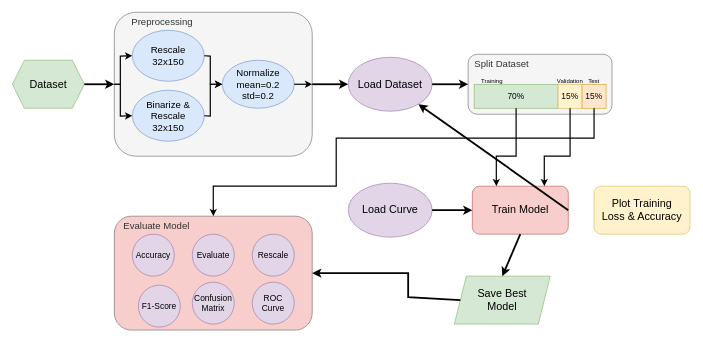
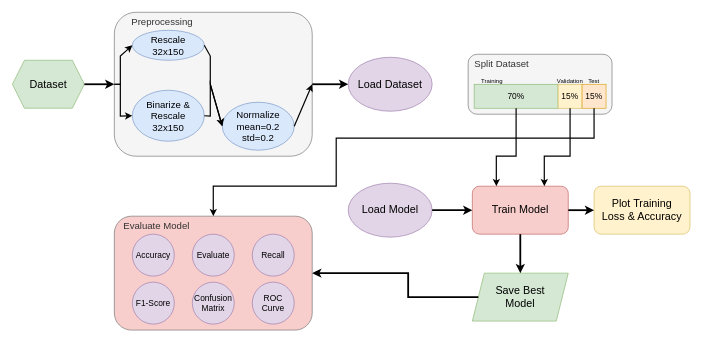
node "Rescale 32x150": size 72x51 -> 72x30
node "Normalize mean=0.2 std=0.2": moved (258, 84) -> (258, 126)
edge "Load Dataset" -> "Split Dataset": removed
edge "Train Model" -> "Load Dataset": now "Train Model" -> "Plot Training Loss & Accuracy"
node "Load Curve": label "Load Curve" -> "Load Model"
node "Rescale": label "Rescale" -> "Recall"
node "Save Best Model": moved (503, 300) -> (521, 297)
node "F1-Score": moved (159, 306) -> (153, 303)
